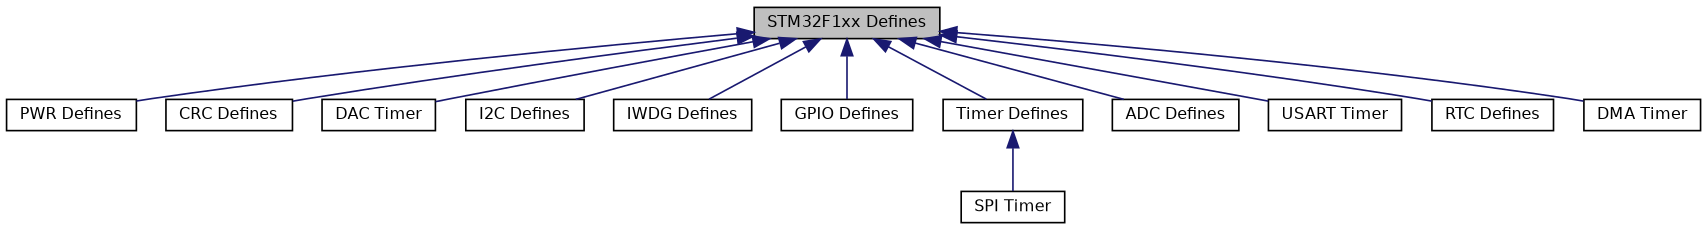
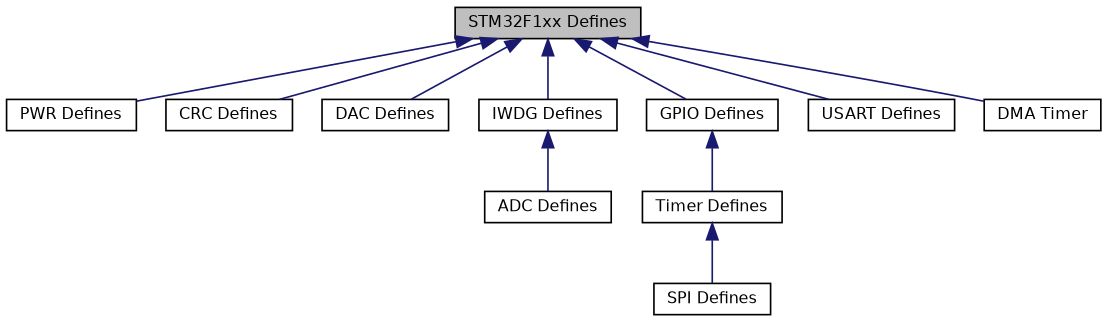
edge "ADC Defines" -> "STM32F1xx Defines": now "ADC Defines" -> "IWDG Defines"
edge "Timer Defines" -> "STM32F1xx Defines": now "Timer Defines" -> "GPIO Defines"
node "DAC Timer": label "DAC Timer" -> "DAC Defines"
node "I2C Defines": removed
node "USART Timer": label "USART Timer" -> "USART Defines"
node "RTC Defines": removed
node "SPI Timer": label "SPI Timer" -> "SPI Defines"
